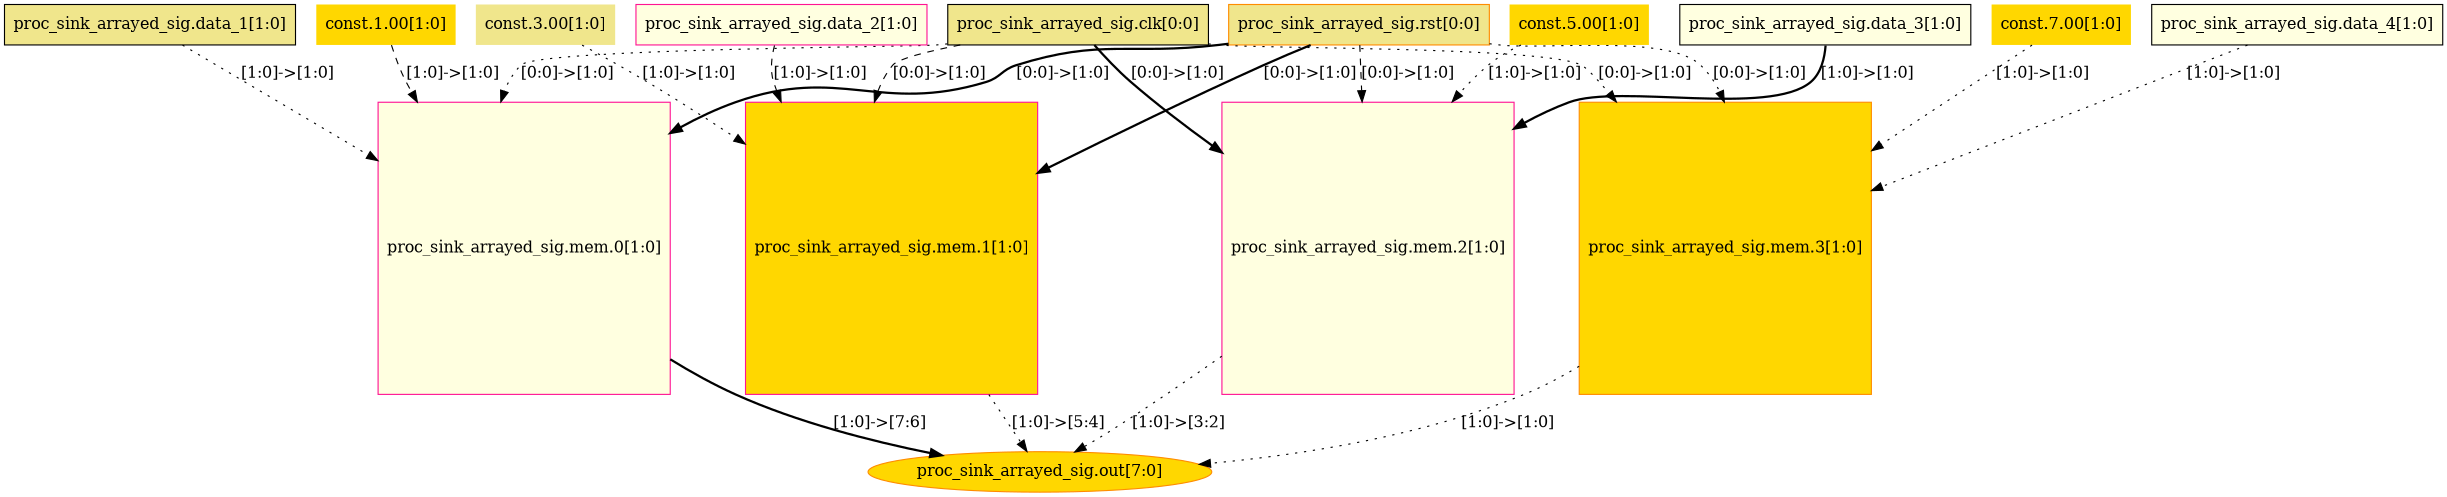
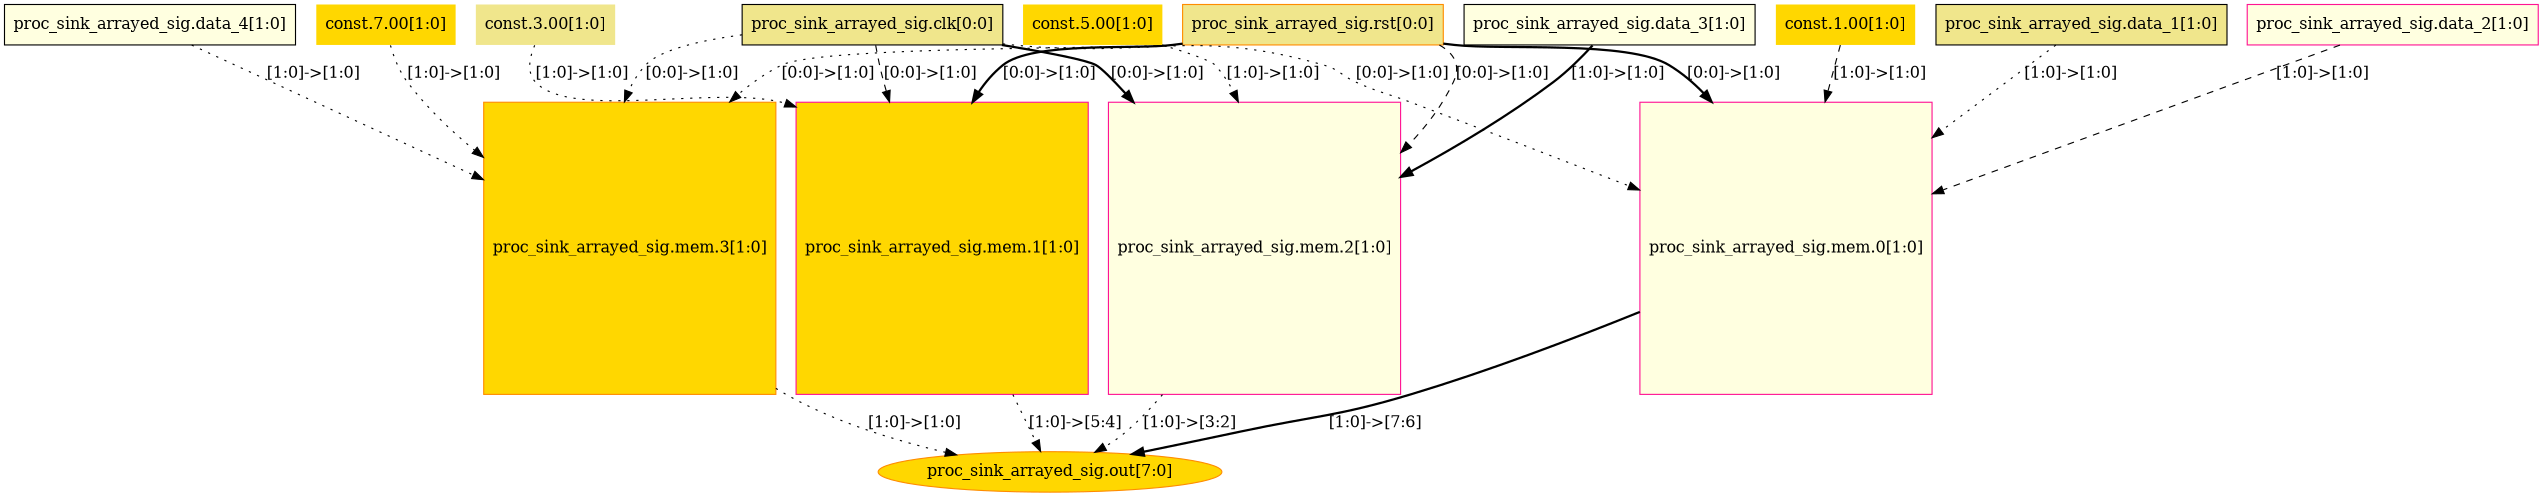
edge "proc_sink_arrayed_sig.data_2[1:0]" -> "proc_sink_arrayed_sig.mem.1[1:0]": now "proc_sink_arrayed_sig.data_2[1:0]" -> "proc_sink_arrayed_sig.mem.0[1:0]"
